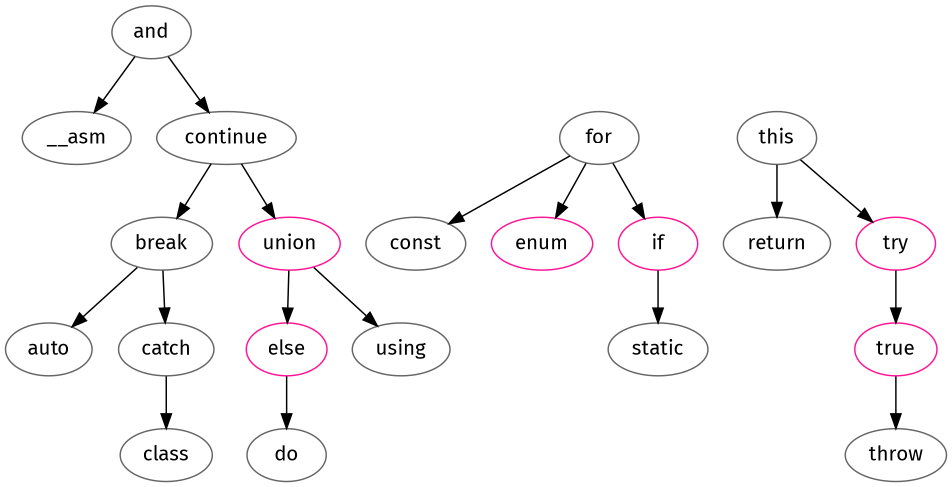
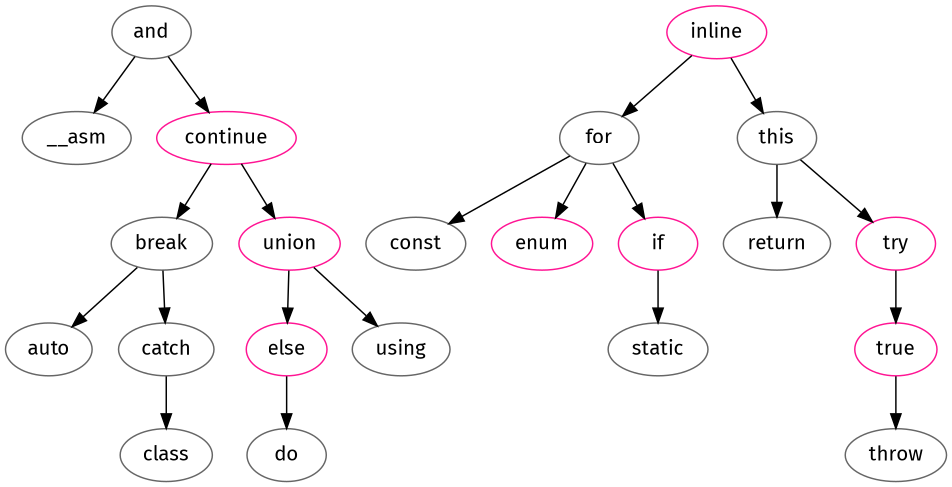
node "inline": added
node "continue": color gray40 -> deeppink
